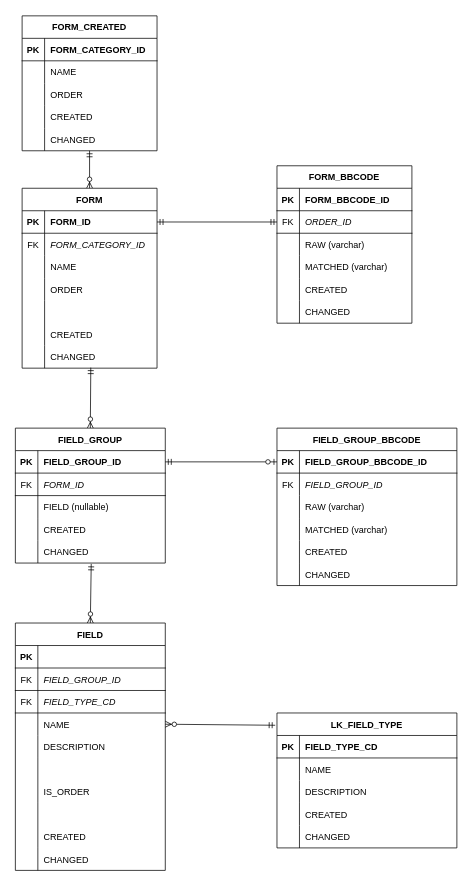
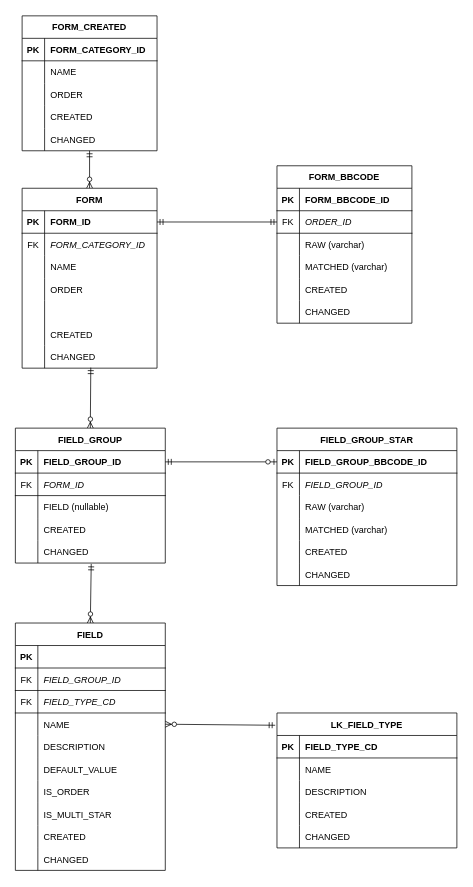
node "FIELD_GROUP_BBCODE": label "FIELD_GROUP_BBCODE" -> "FIELD_GROUP_STAR"
node "DEFAULT_VALUE": added
node "IS_MULTI_STAR": added
